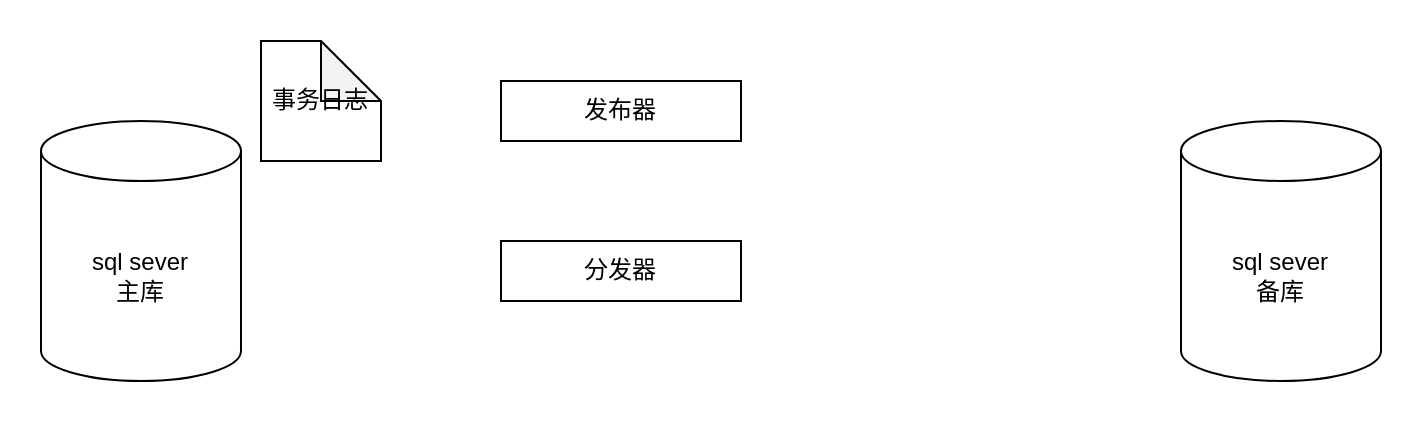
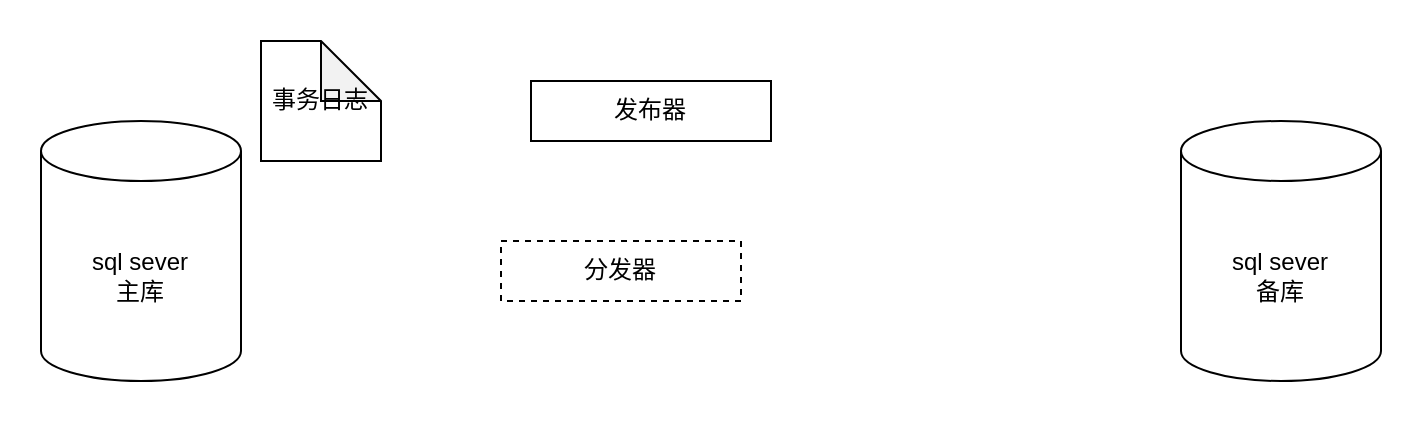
node "发布器": moved (621, 111) -> (651, 111)
node "分发器": style solid -> dashed
